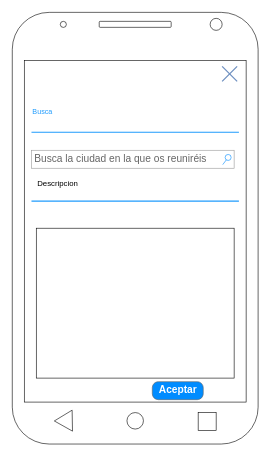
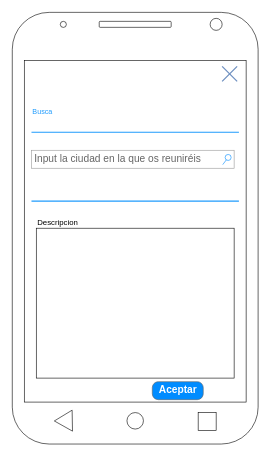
node "Busca la ciudad en la que os reuniréis": label "Busca la ciudad en la que os reuniréis" -> "Input la ciudad en la que os reuniréis"
node "Descripcion": moved (63, 183) -> (63, 222)
